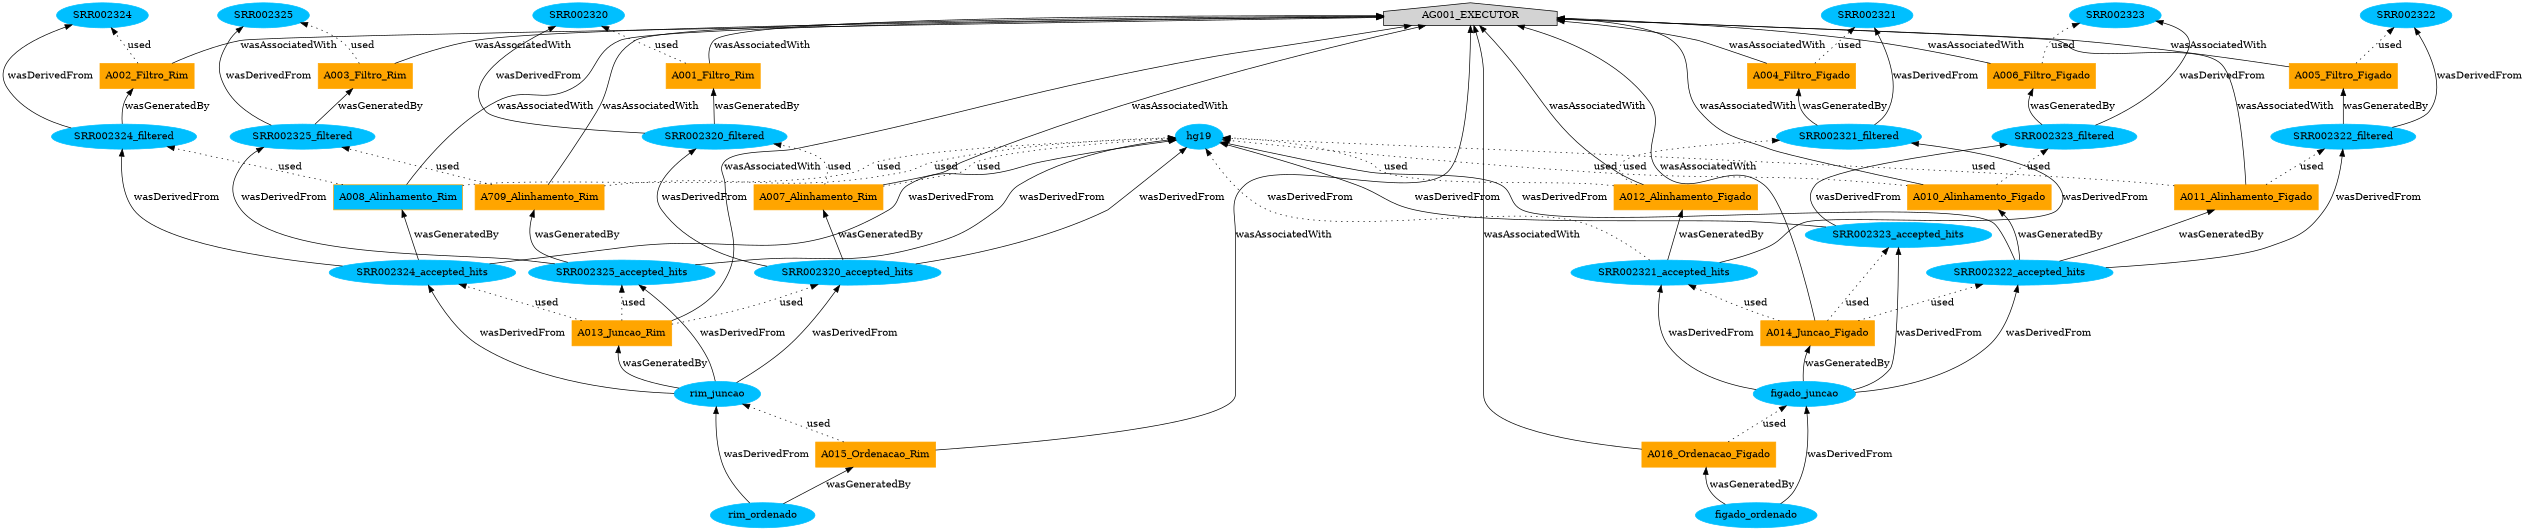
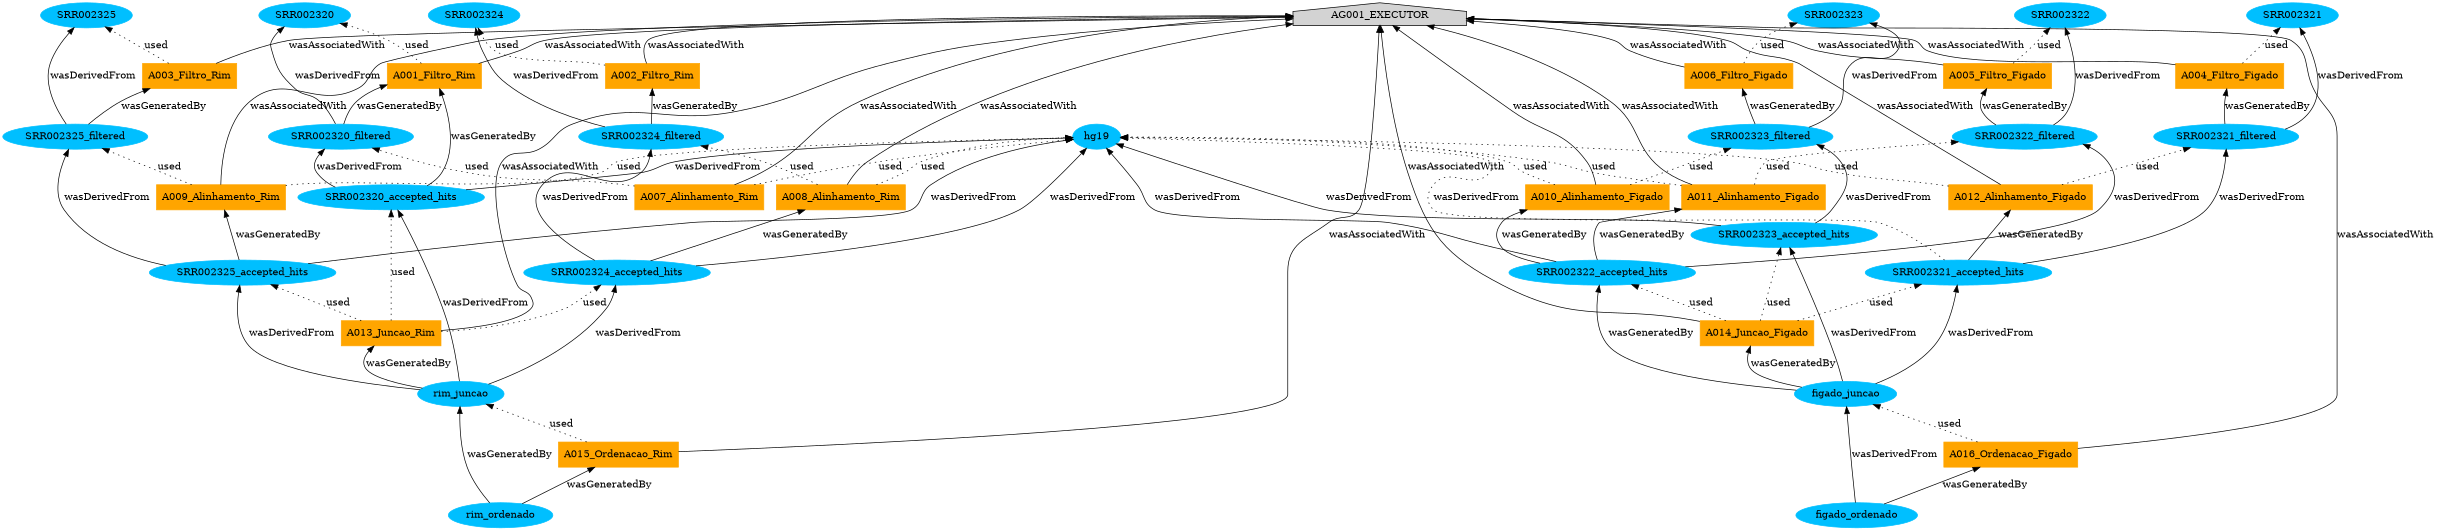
node "A008_Alinhamento_Rim": fillcolor deepskyblue -> orange
node "A709_Alinhamento_Rim": label "A709_Alinhamento_Rim" -> "A009_Alinhamento_Rim"
edge "SRR002320_accepted_hits" -> "A007_Alinhamento_Rim": now "SRR002320_accepted_hits" -> "A001_Filtro_Rim"
edge "figado_juncao" -> "SRR002322_accepted_hits": label "wasDerivedFrom" -> "wasGeneratedBy"
edge "rim_ordenado" -> "rim_juncao": label "wasDerivedFrom" -> "wasGeneratedBy"
